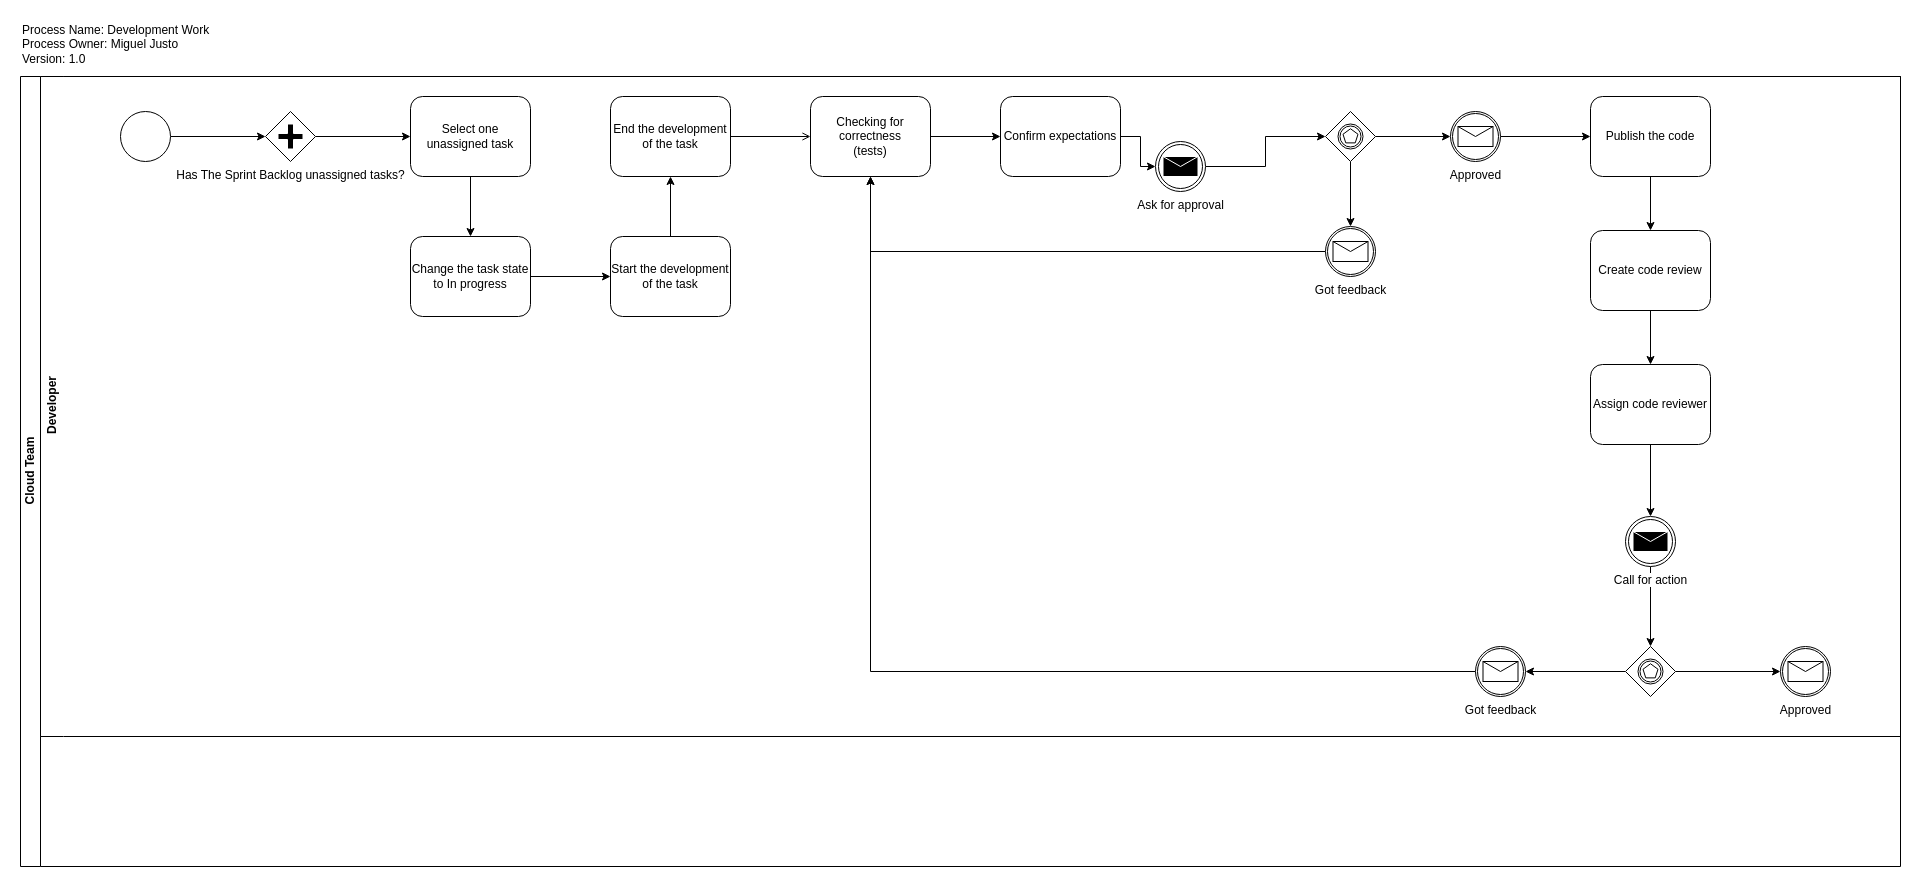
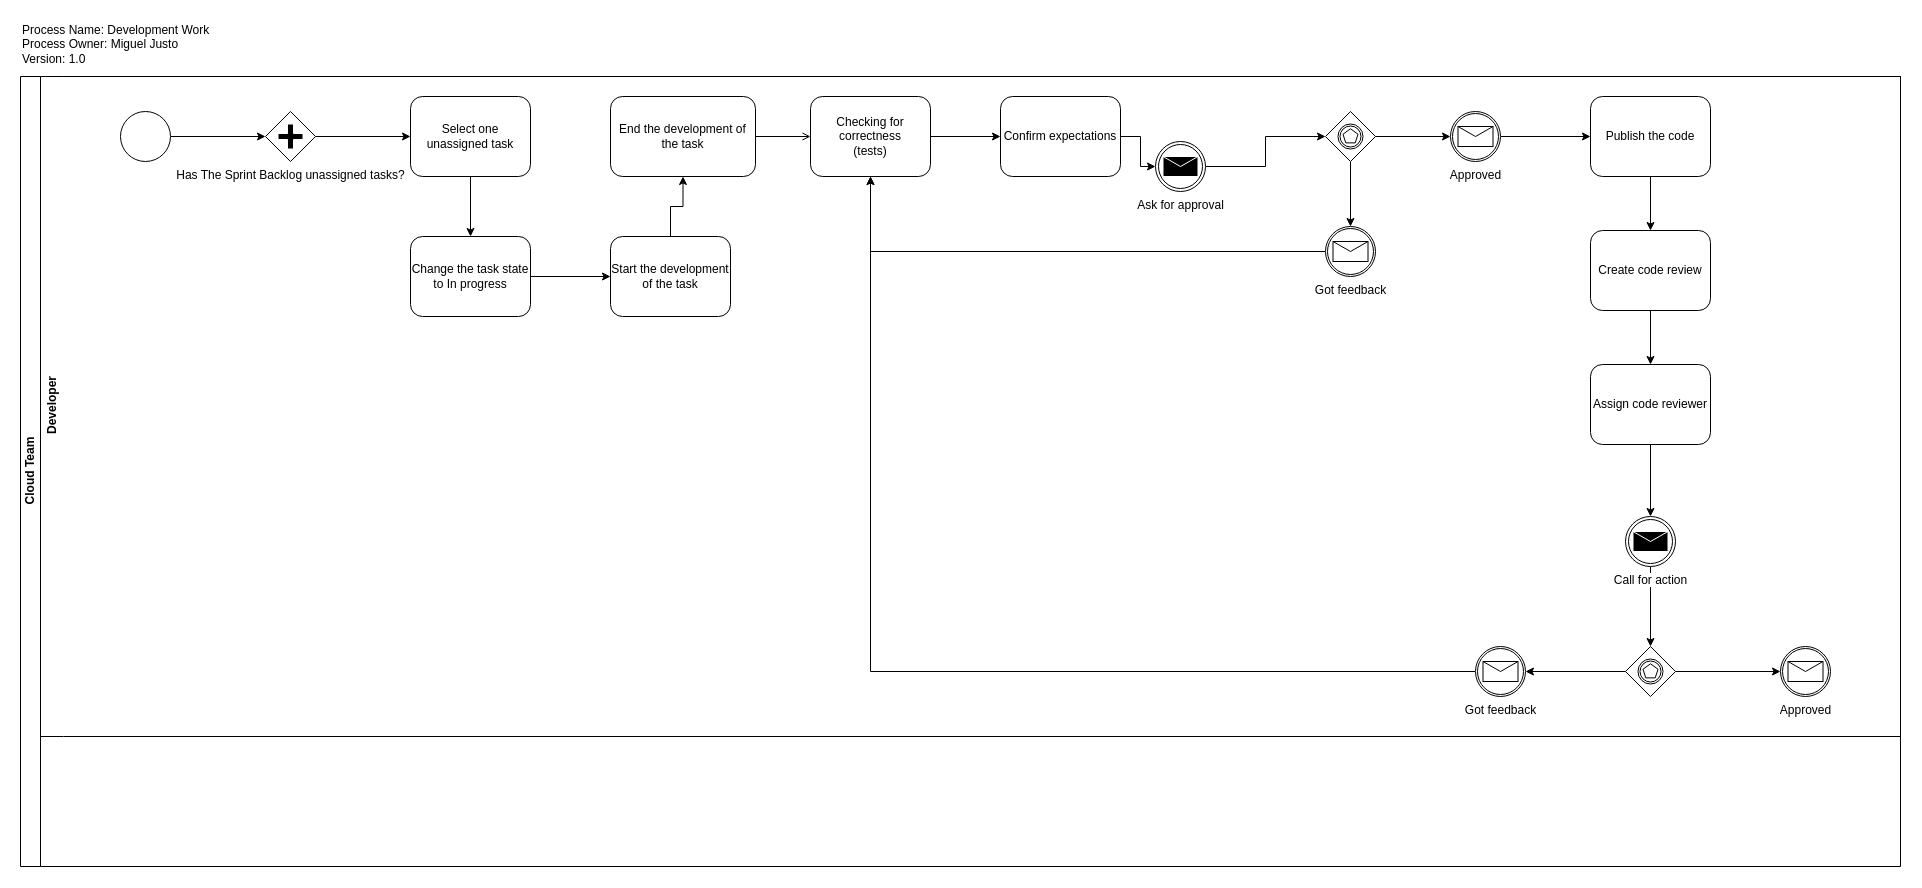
node "End the development of the task": size 120x80 -> 145x80
